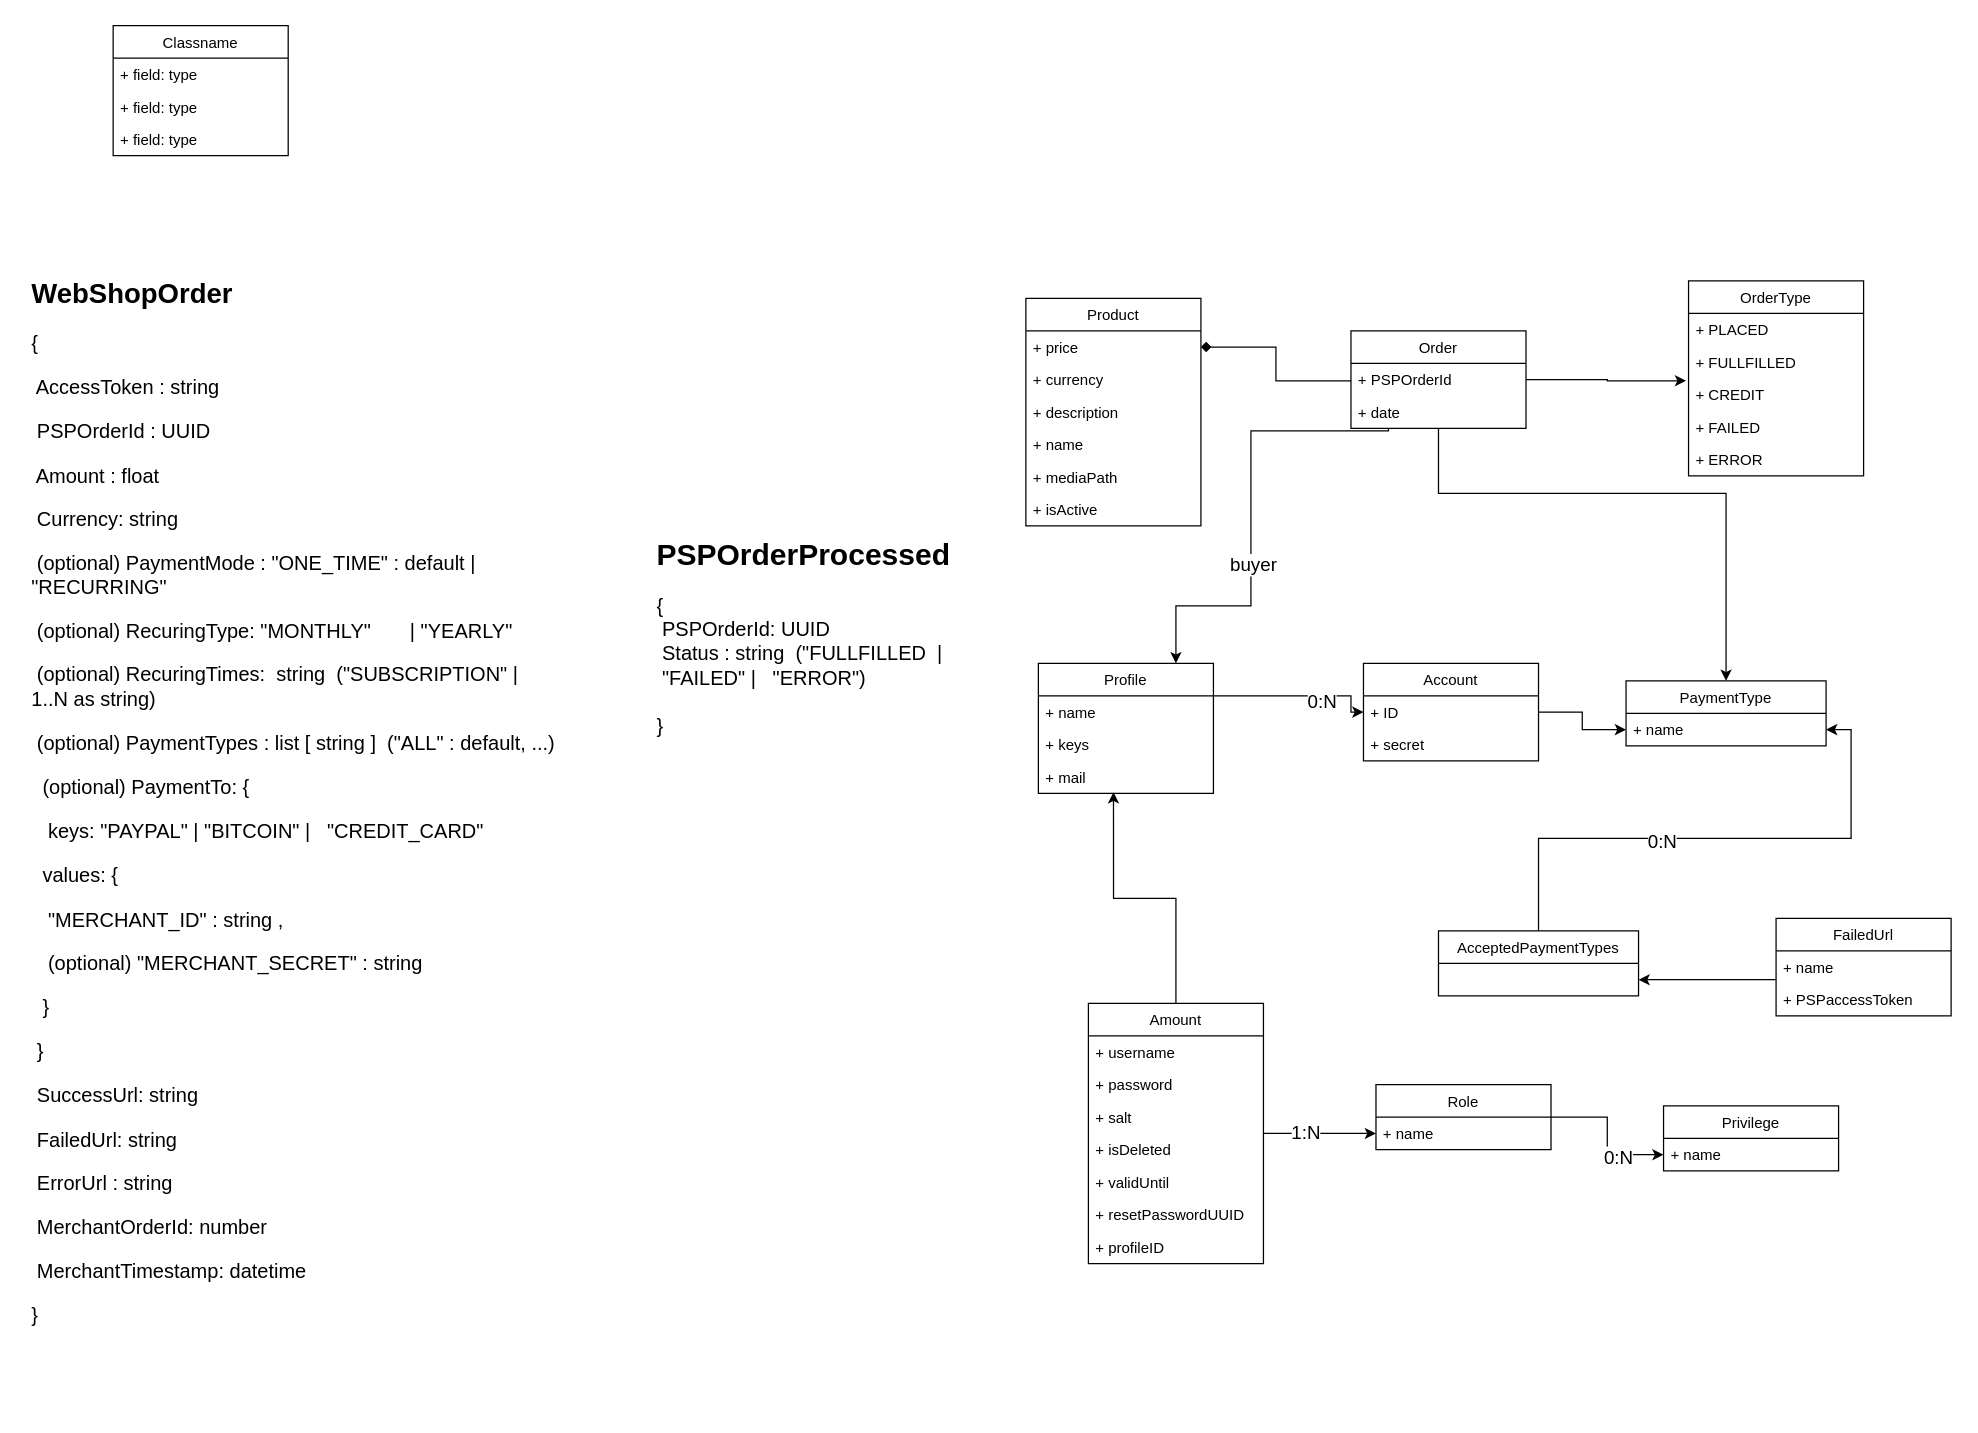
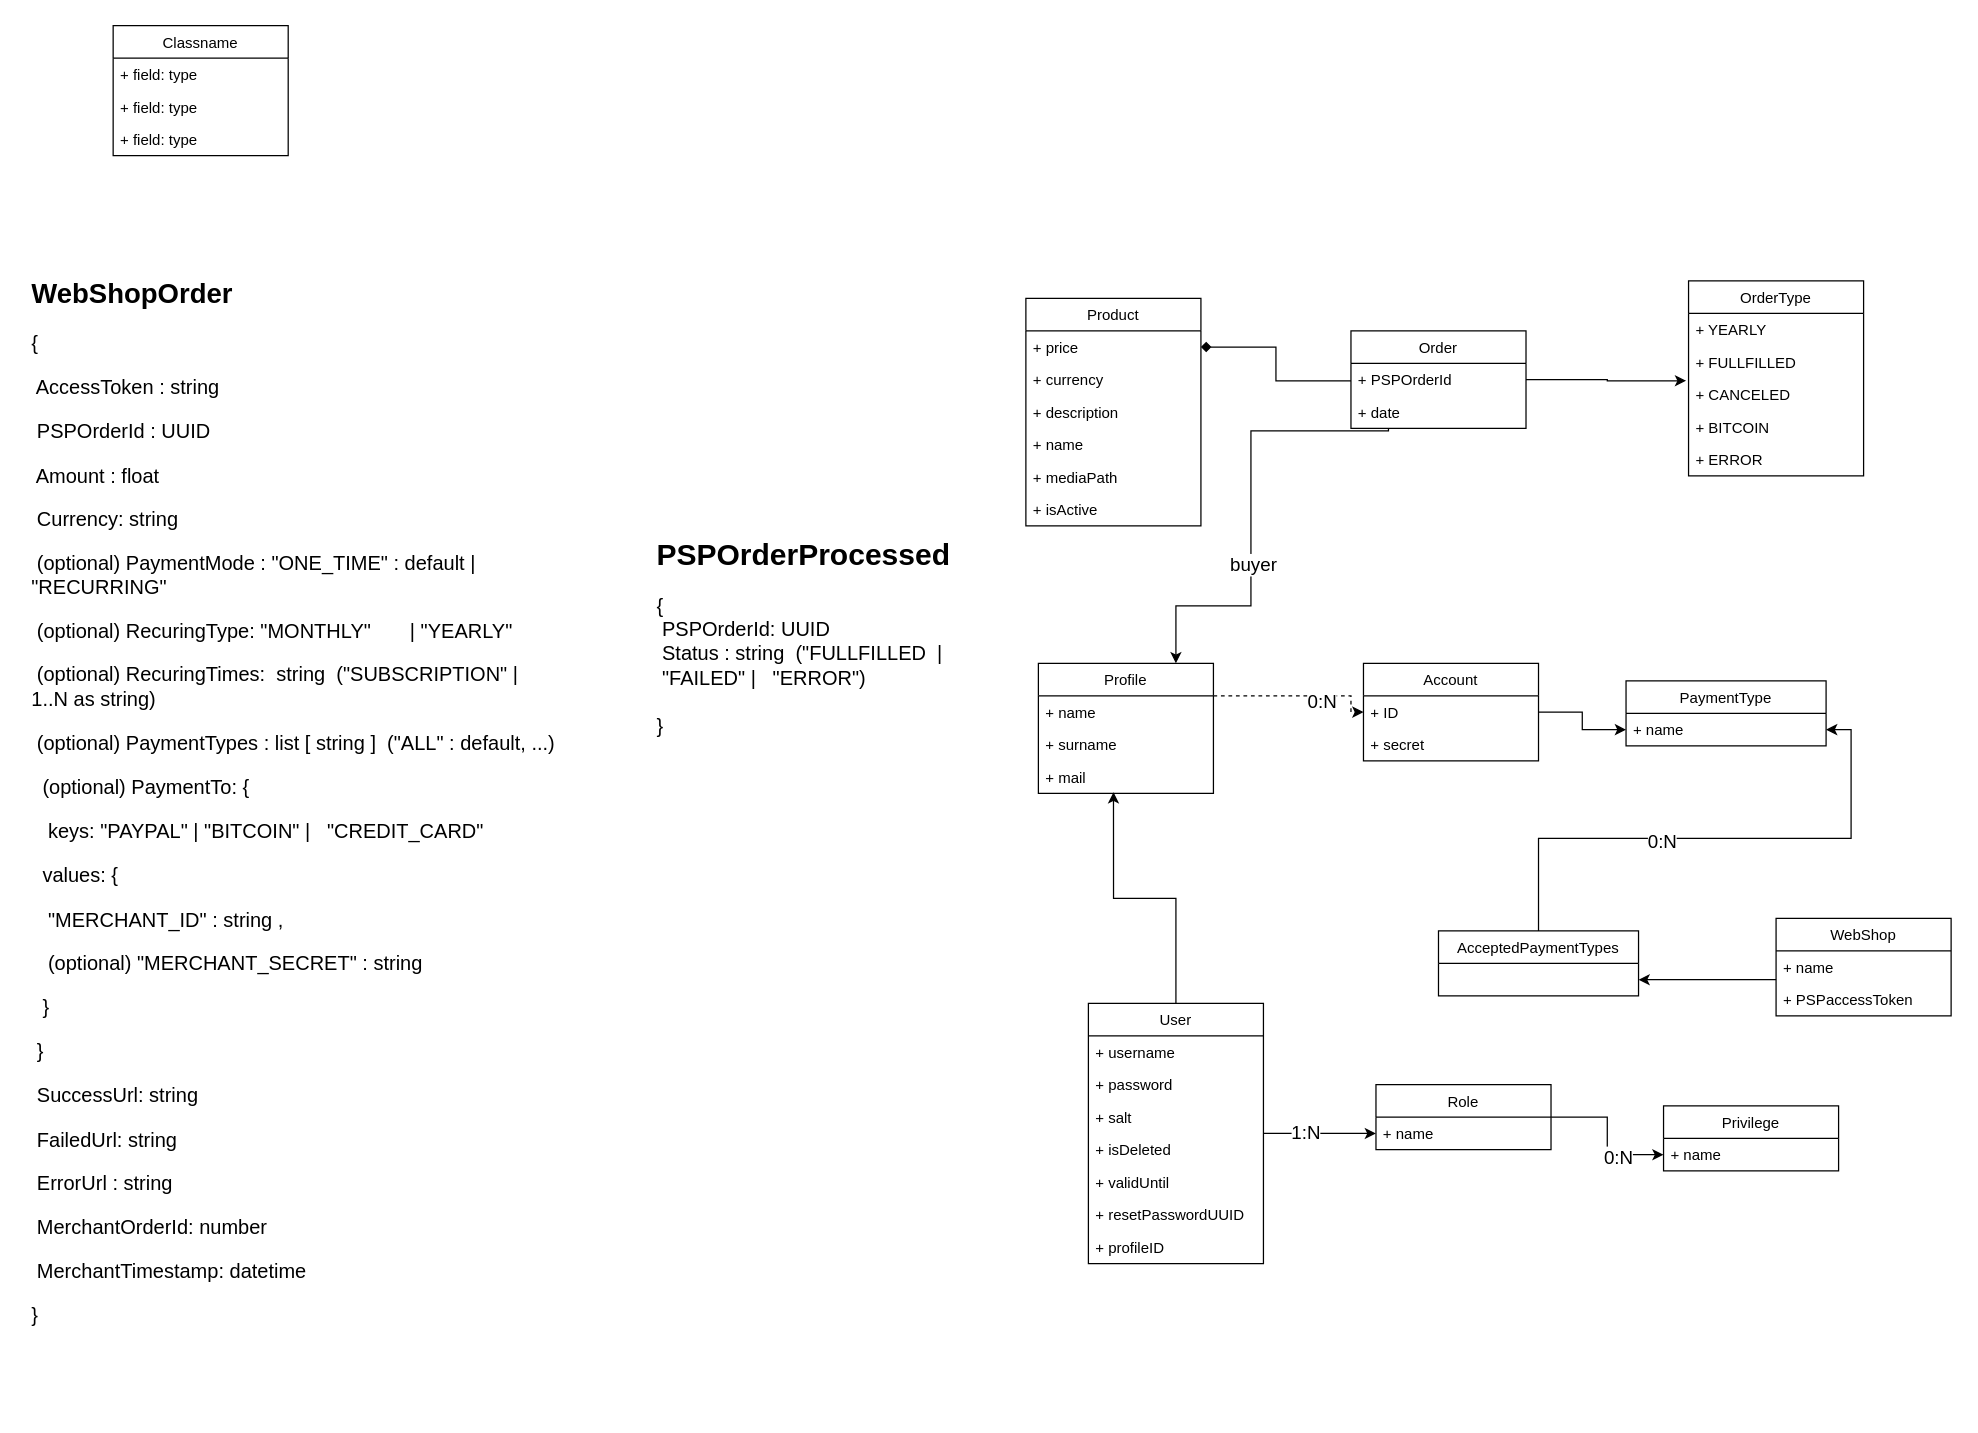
node "+ PLACED": label "+ PLACED" -> "+ YEARLY"
node "+ CREDIT": label "+ CREDIT" -> "+ CANCELED"
node "+ FAILED": label "+ FAILED" -> "+ BITCOIN"
edge "Order" -> "PaymentType": removed
edge "Profile" -> "Account": style solid -> dashed
node "+ keys": label "+ keys" -> "+ surname"
node "FailedUrl": label "FailedUrl" -> "WebShop"
node "Amount": label "Amount" -> "User"
